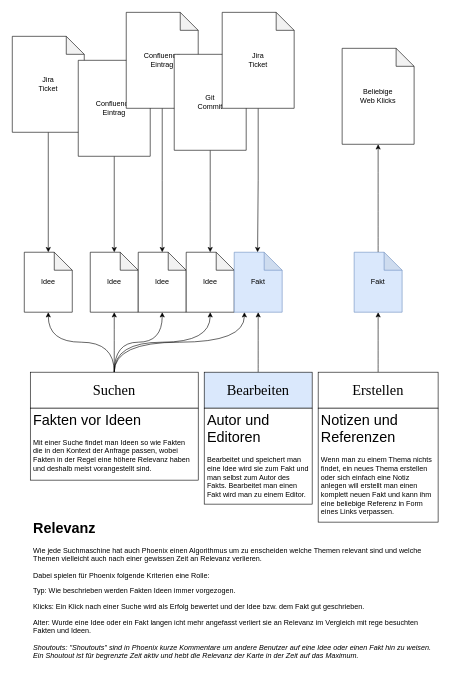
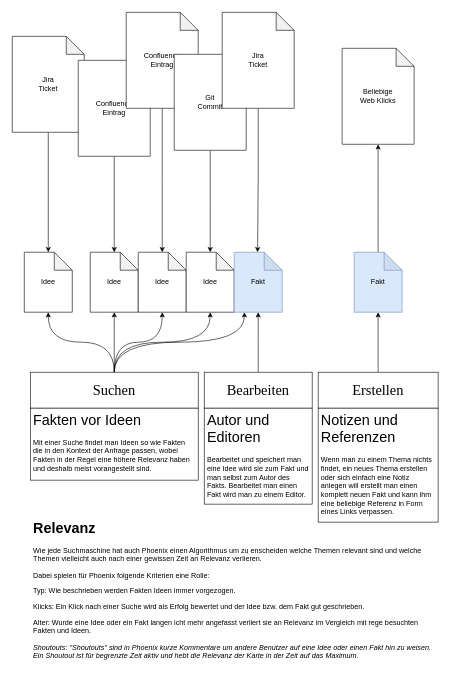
node "Bearbeiten": fillcolor #dae8fc -> #ffffff
